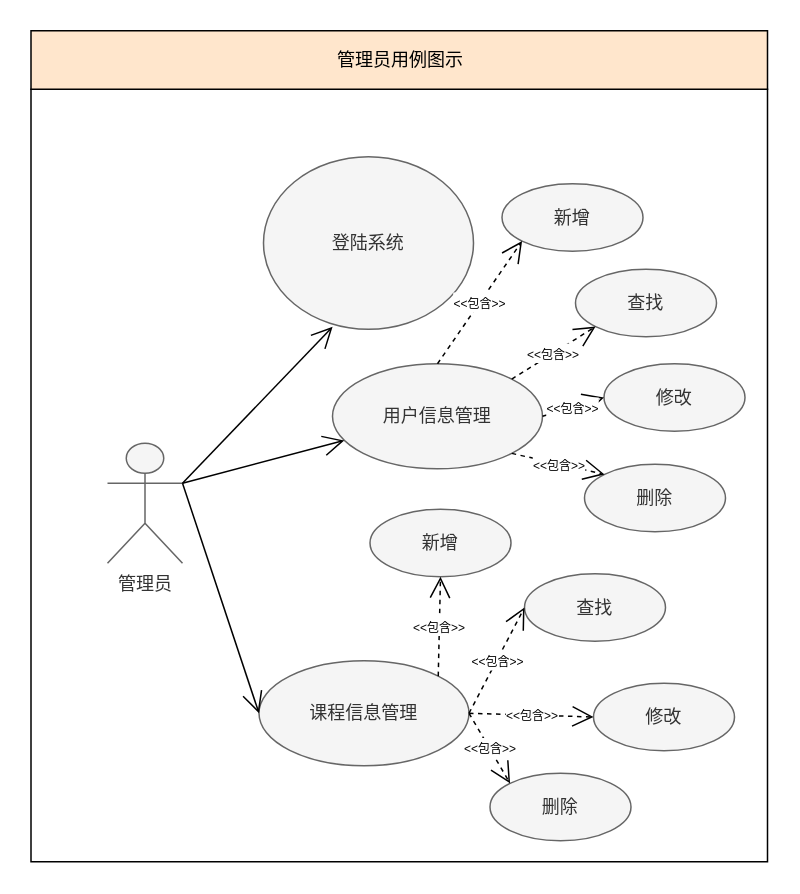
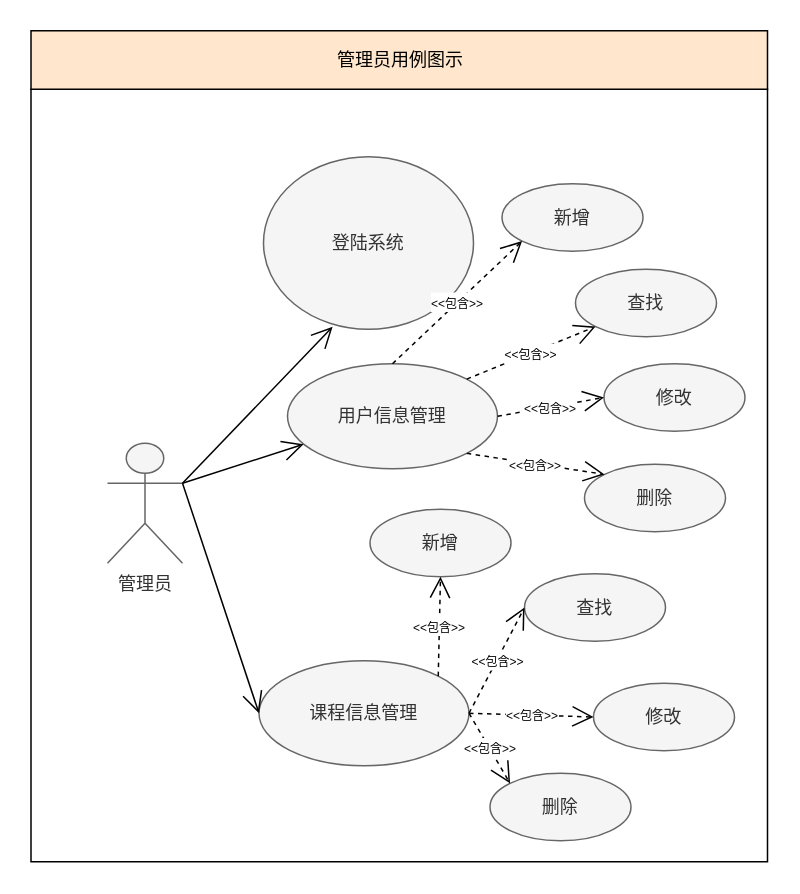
node "用户信息管理": moved (437, 416) -> (392, 416)
